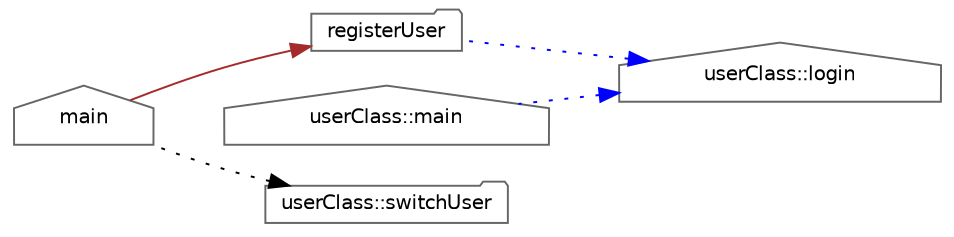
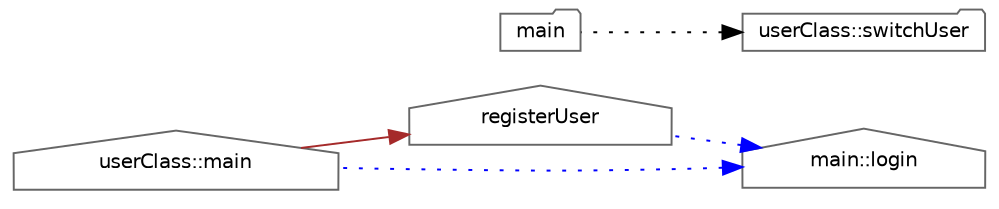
node "registerUser": shape folder -> house
edge "main" -> "registerUser": now "userClass::main" -> "registerUser"
node "userClass::login": label "userClass::login" -> "main::login"
node "main": shape house -> folder
